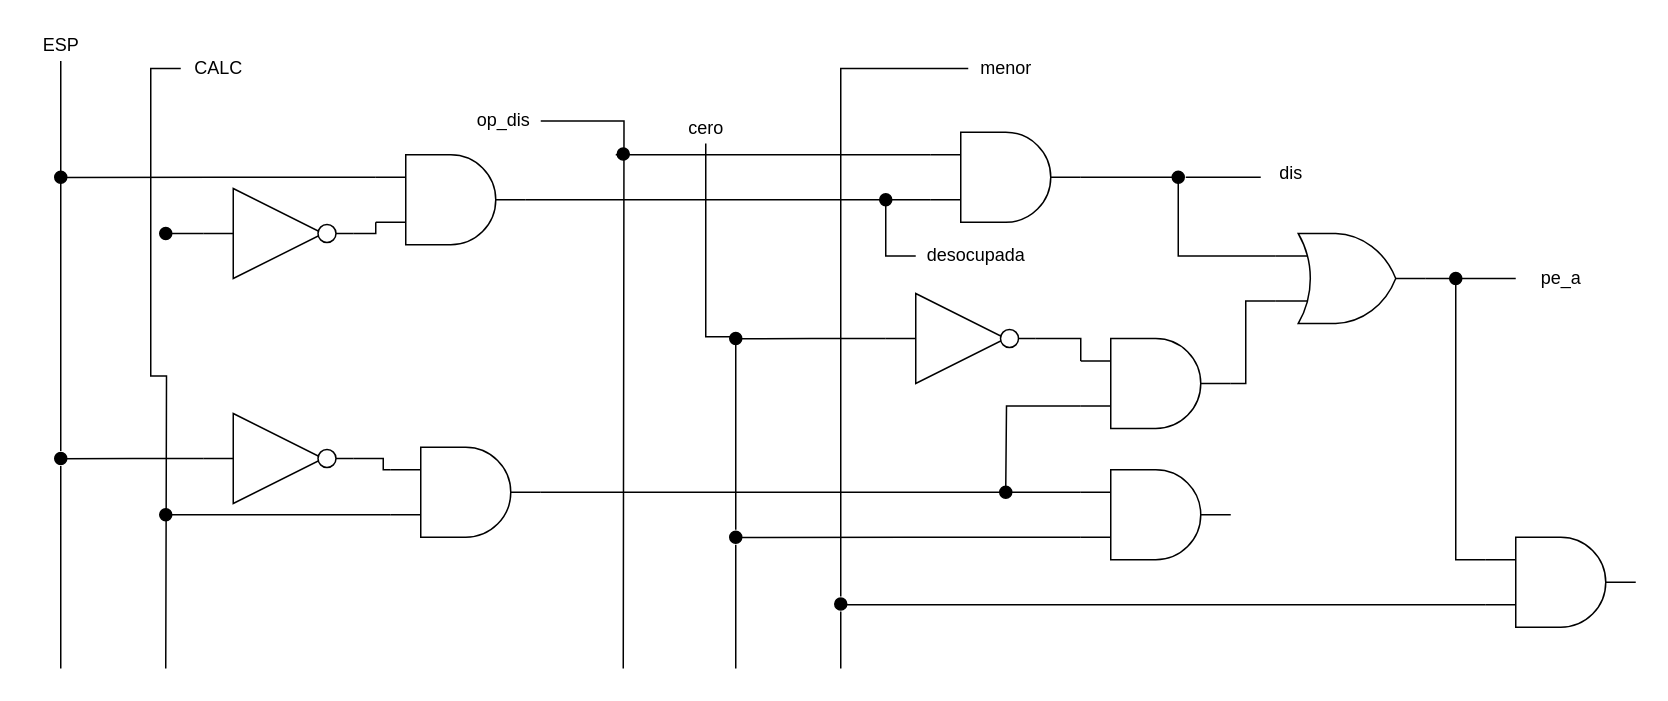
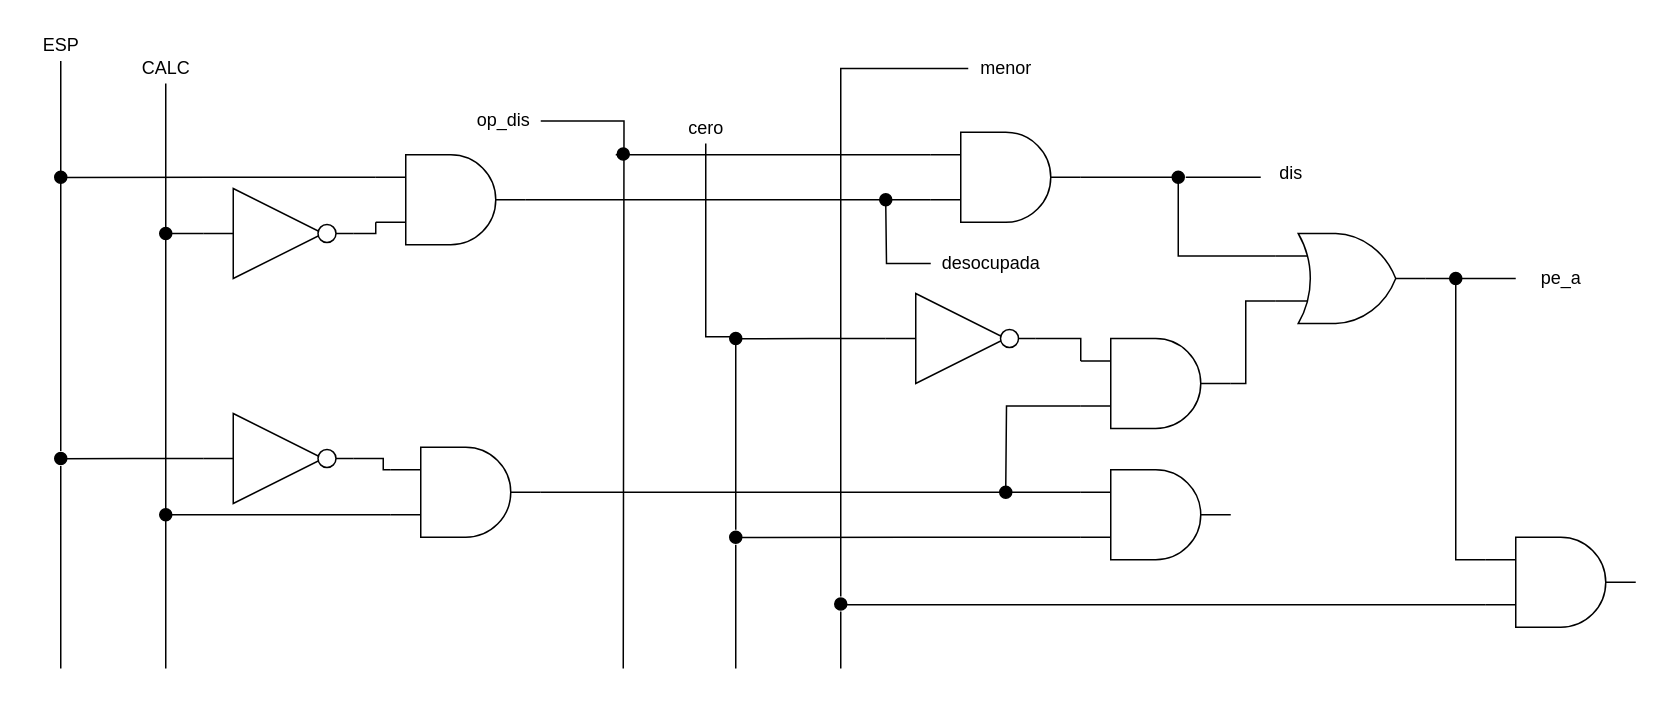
node "CALC": moved (218, 68) -> (166, 68)
node "desocupada": moved (976, 256) -> (991, 263)
